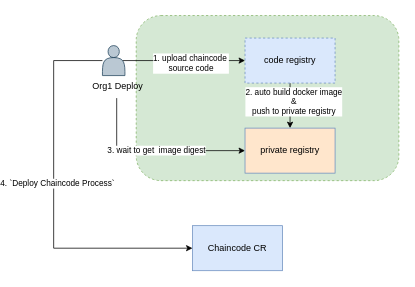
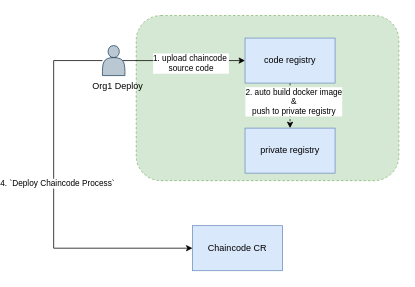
node "code registry": style dashed -> solid
edge "code registry" -> "private registry": style solid -> dashed
edge "Org1 Deploy" -> "private registry": removed, label "3. wait to get image digest"
node "private registry": fillcolor #ffe6cc -> #dae8fc
